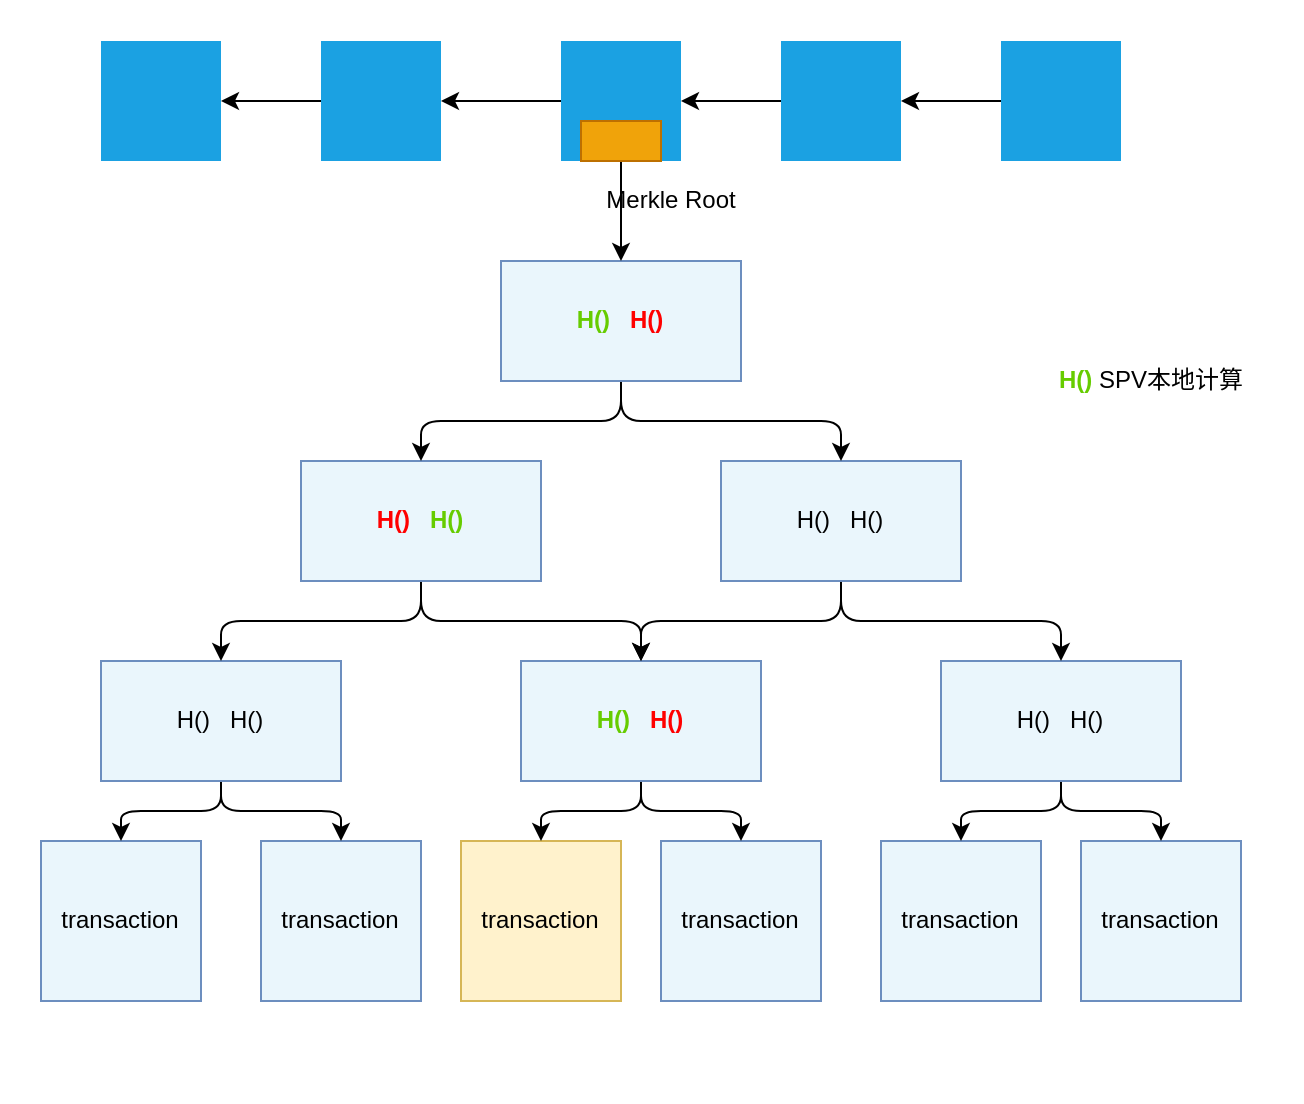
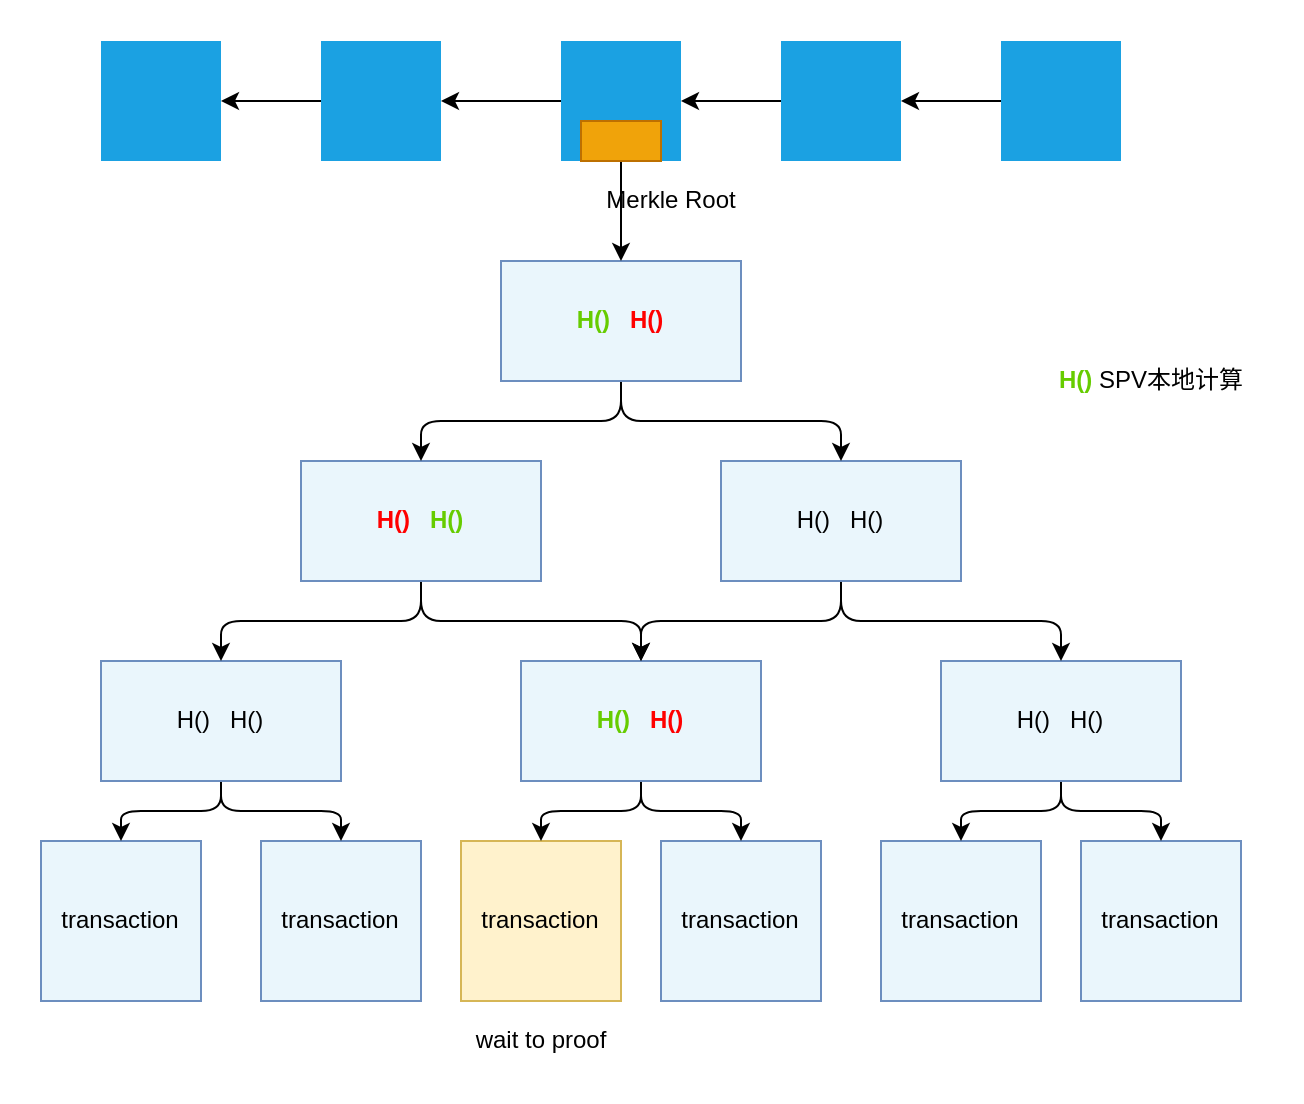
node "wait to proof": added
